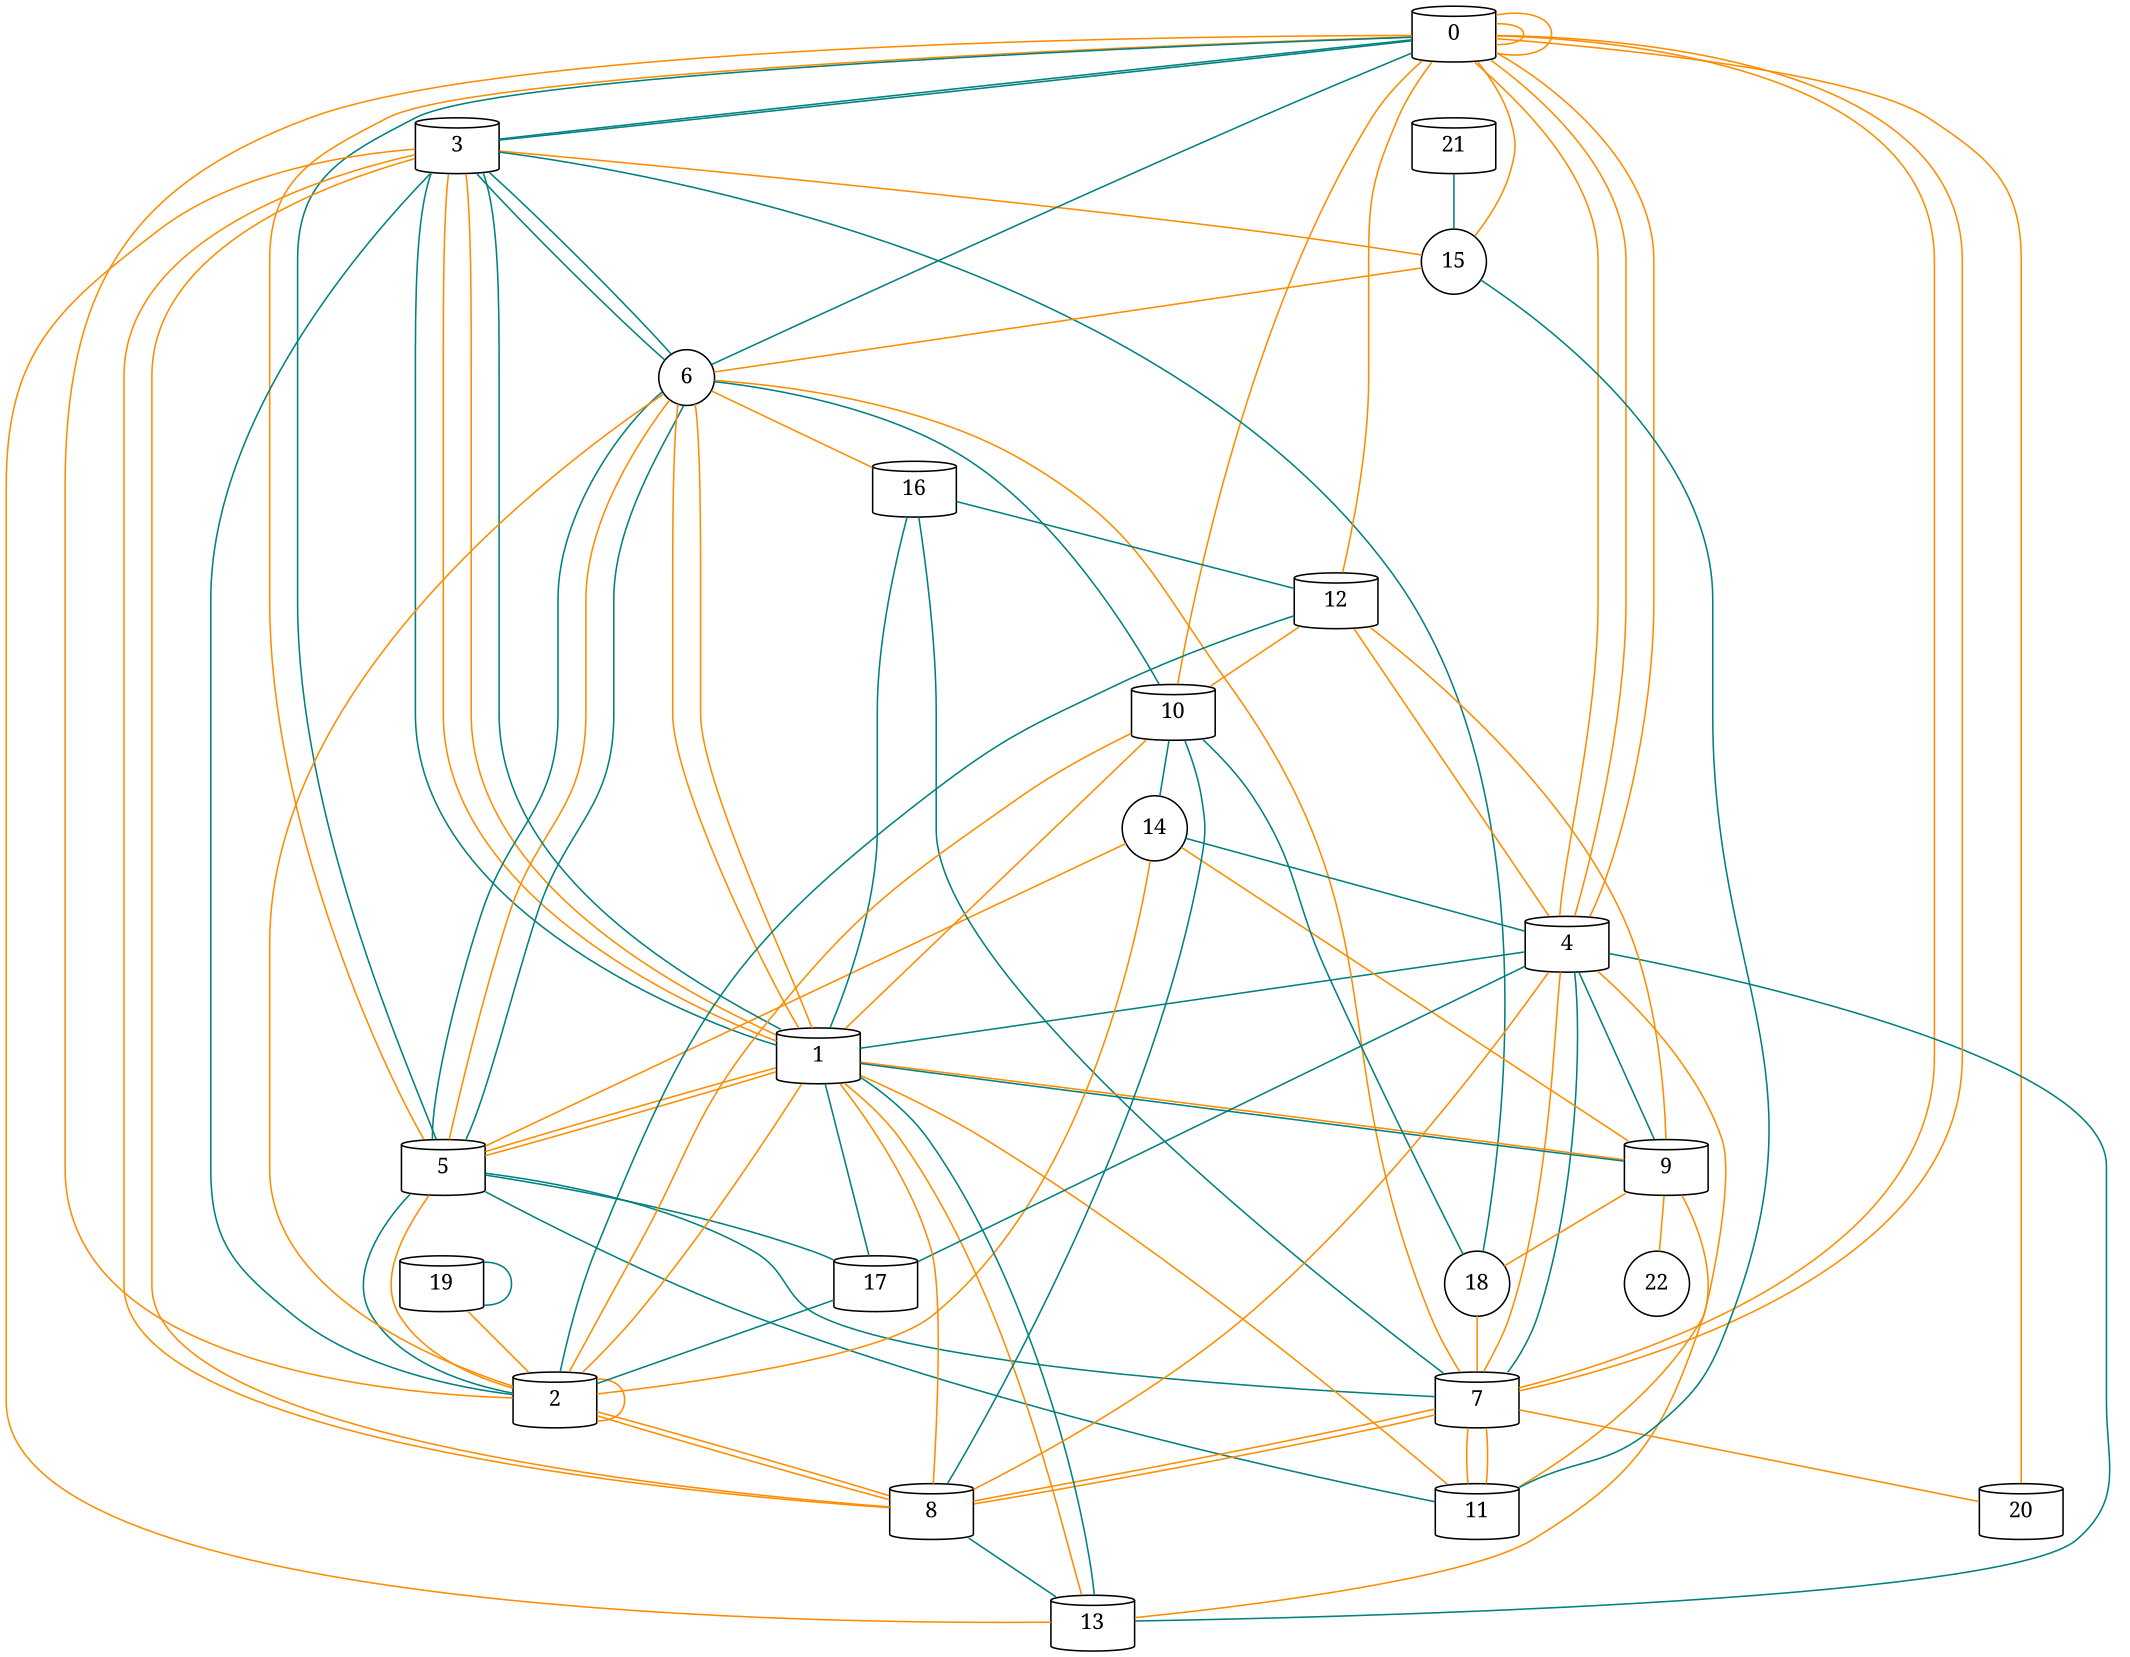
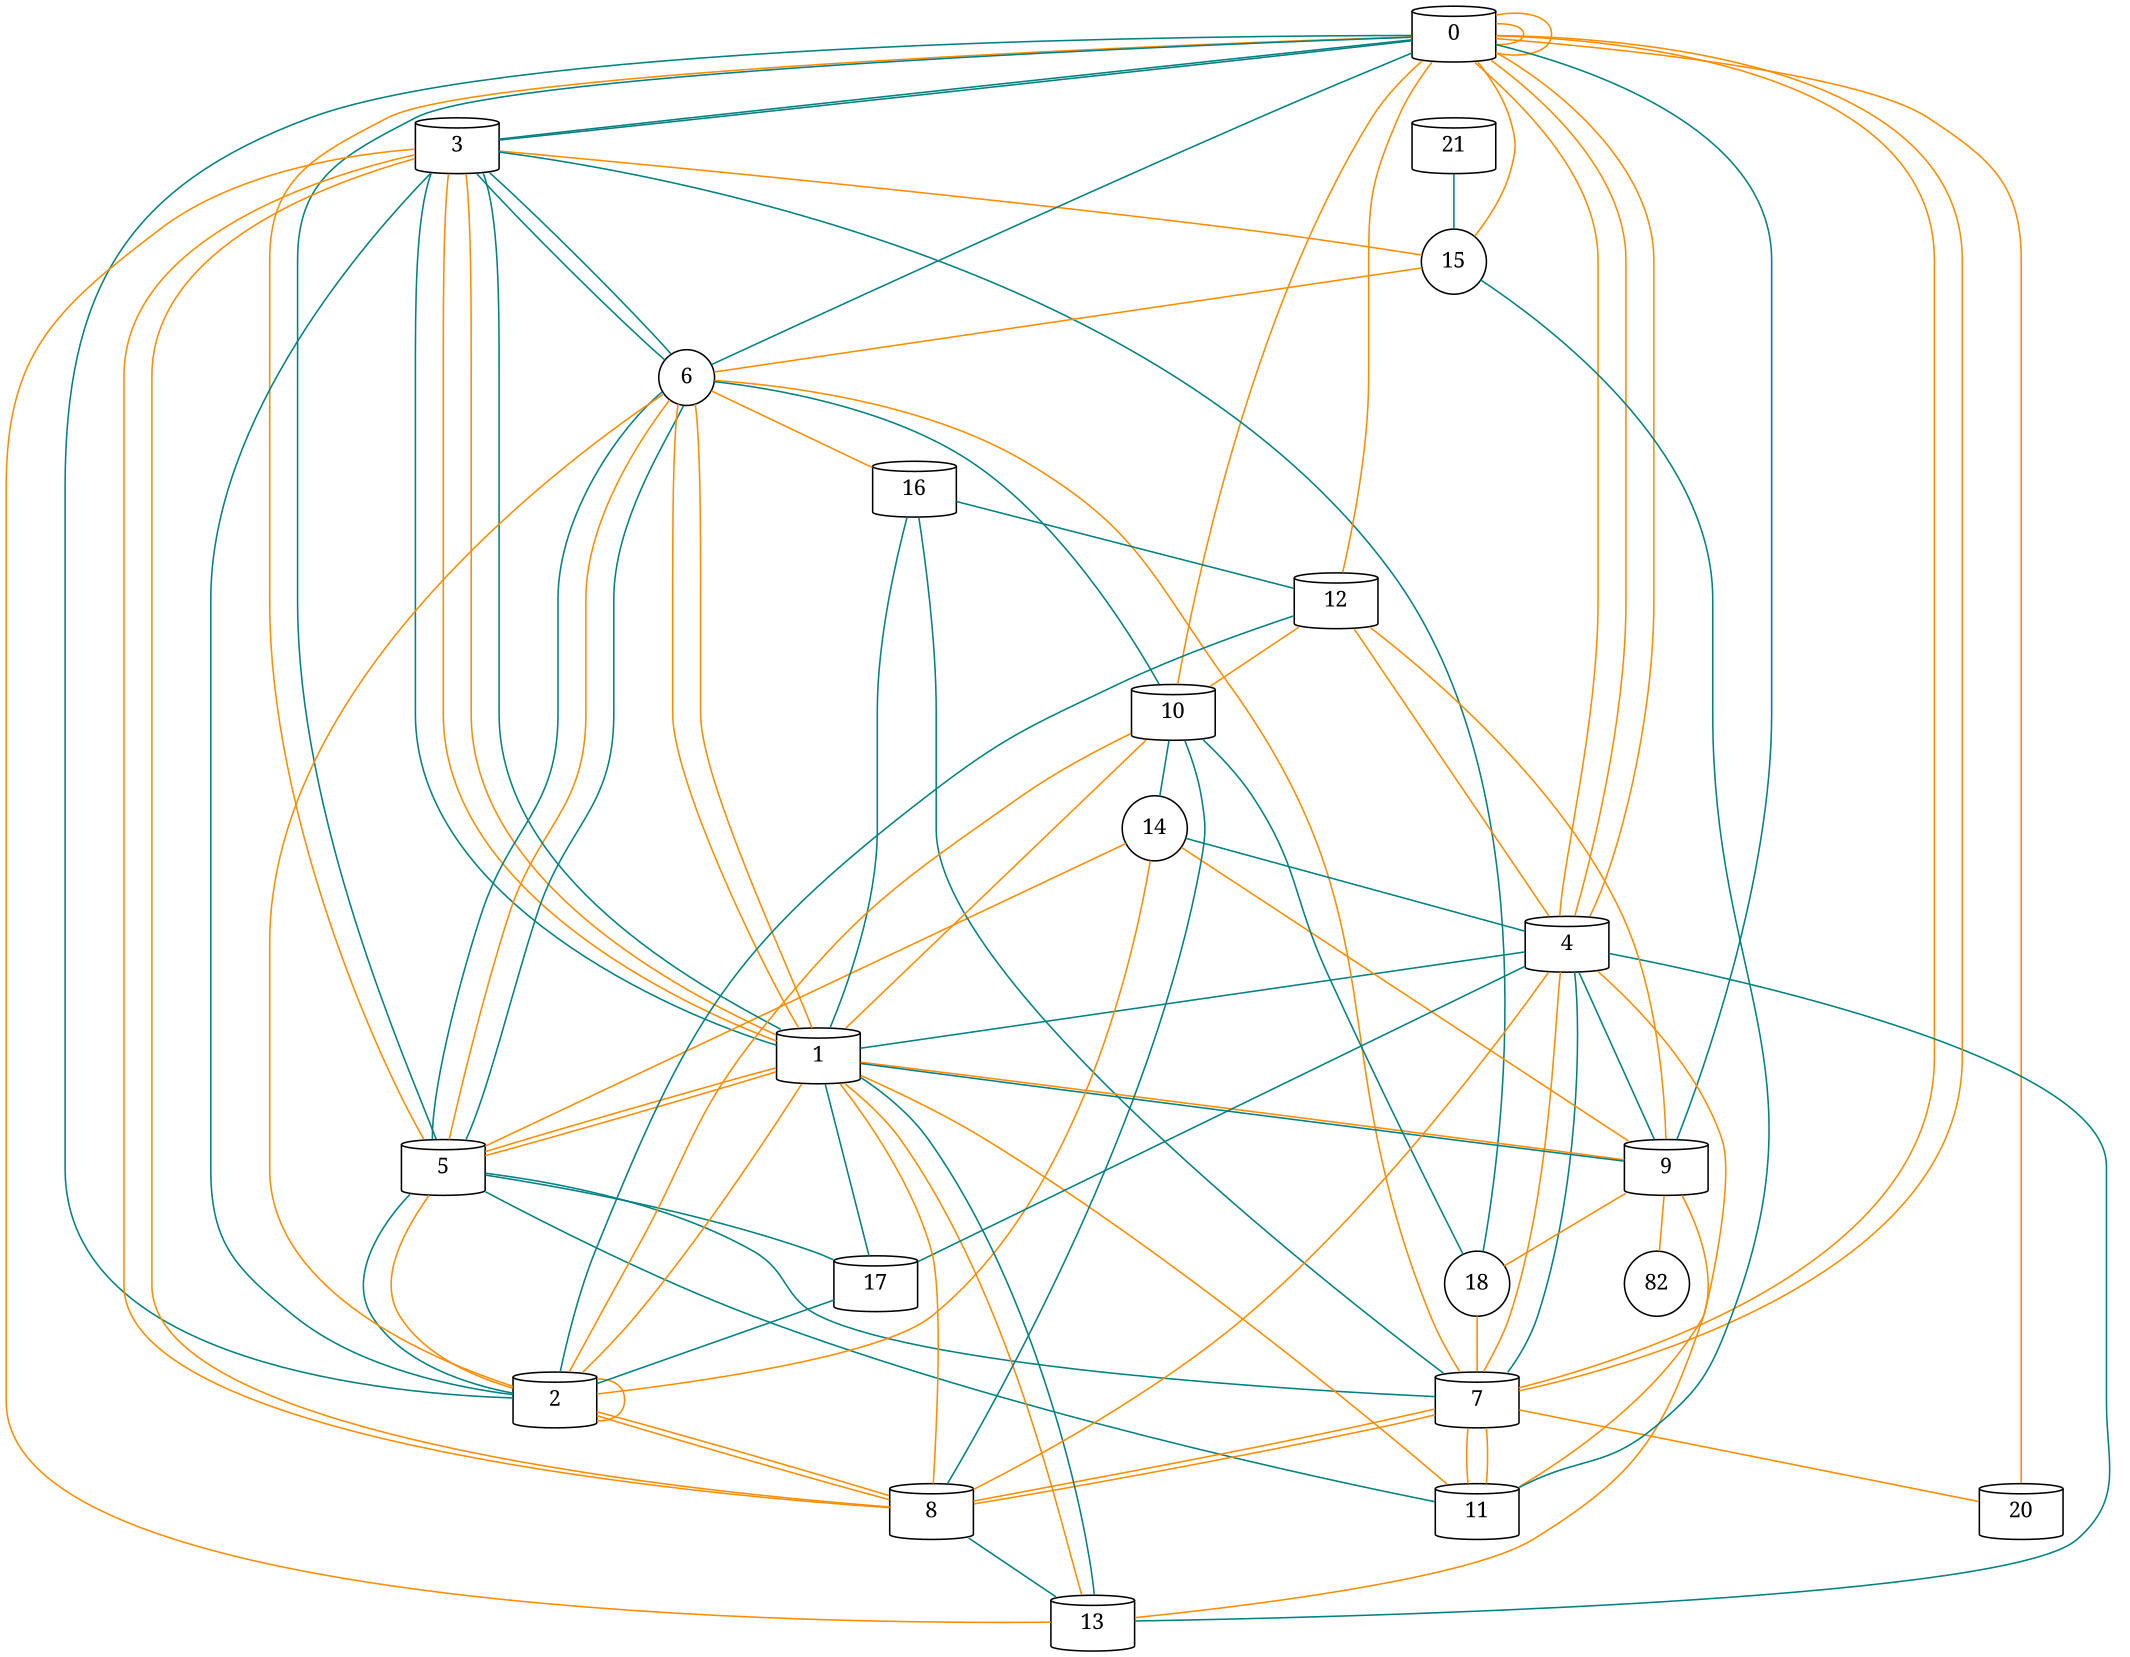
edge "0" -- "2": color darkorange -> teal
edge "0" -- "9": added
node "19": removed
node "22": label "22" -> "82"
